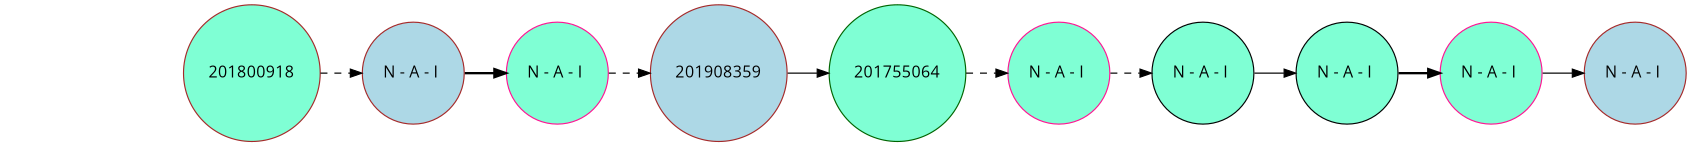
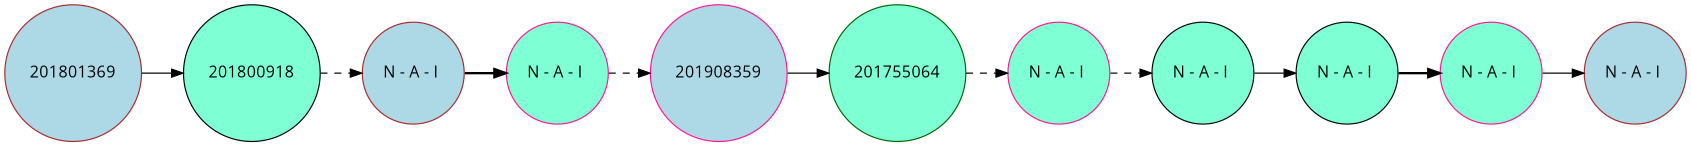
node "201801369": added
node "201800918": color brown -> black
node "201908359": color brown -> deeppink
